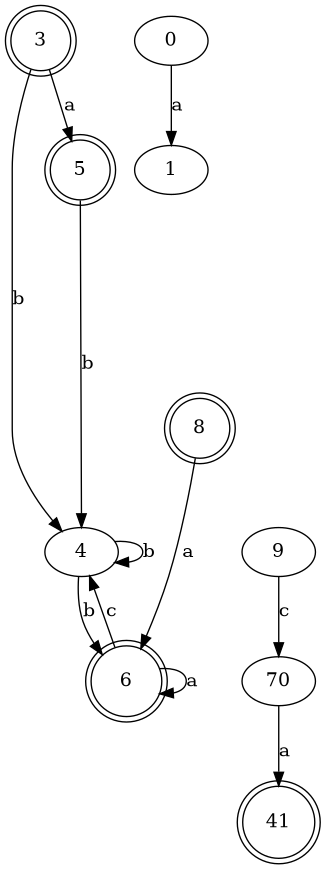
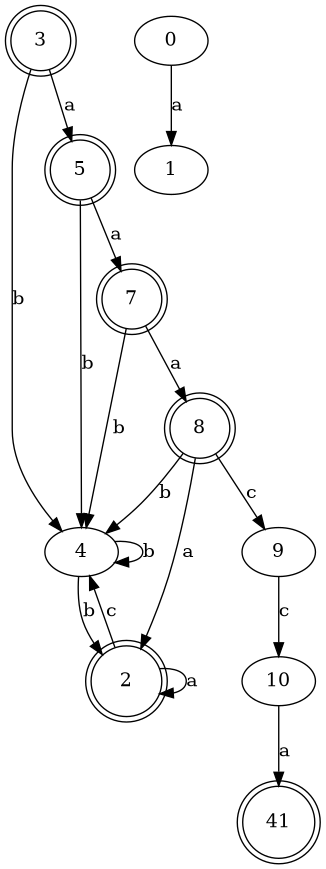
node "7": added
edge "8" -> "9": added, label "c"
edge "8" -> "4": added, label "b"
node "6": label "6" -> "2"
node "70": label "70" -> "10"
